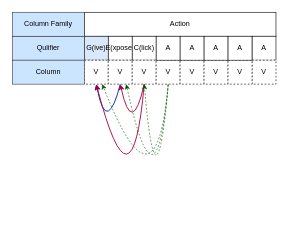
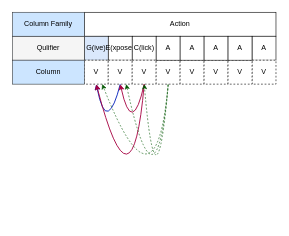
node "Qulifier": fillcolor #cce5ff -> #f5f5f5
